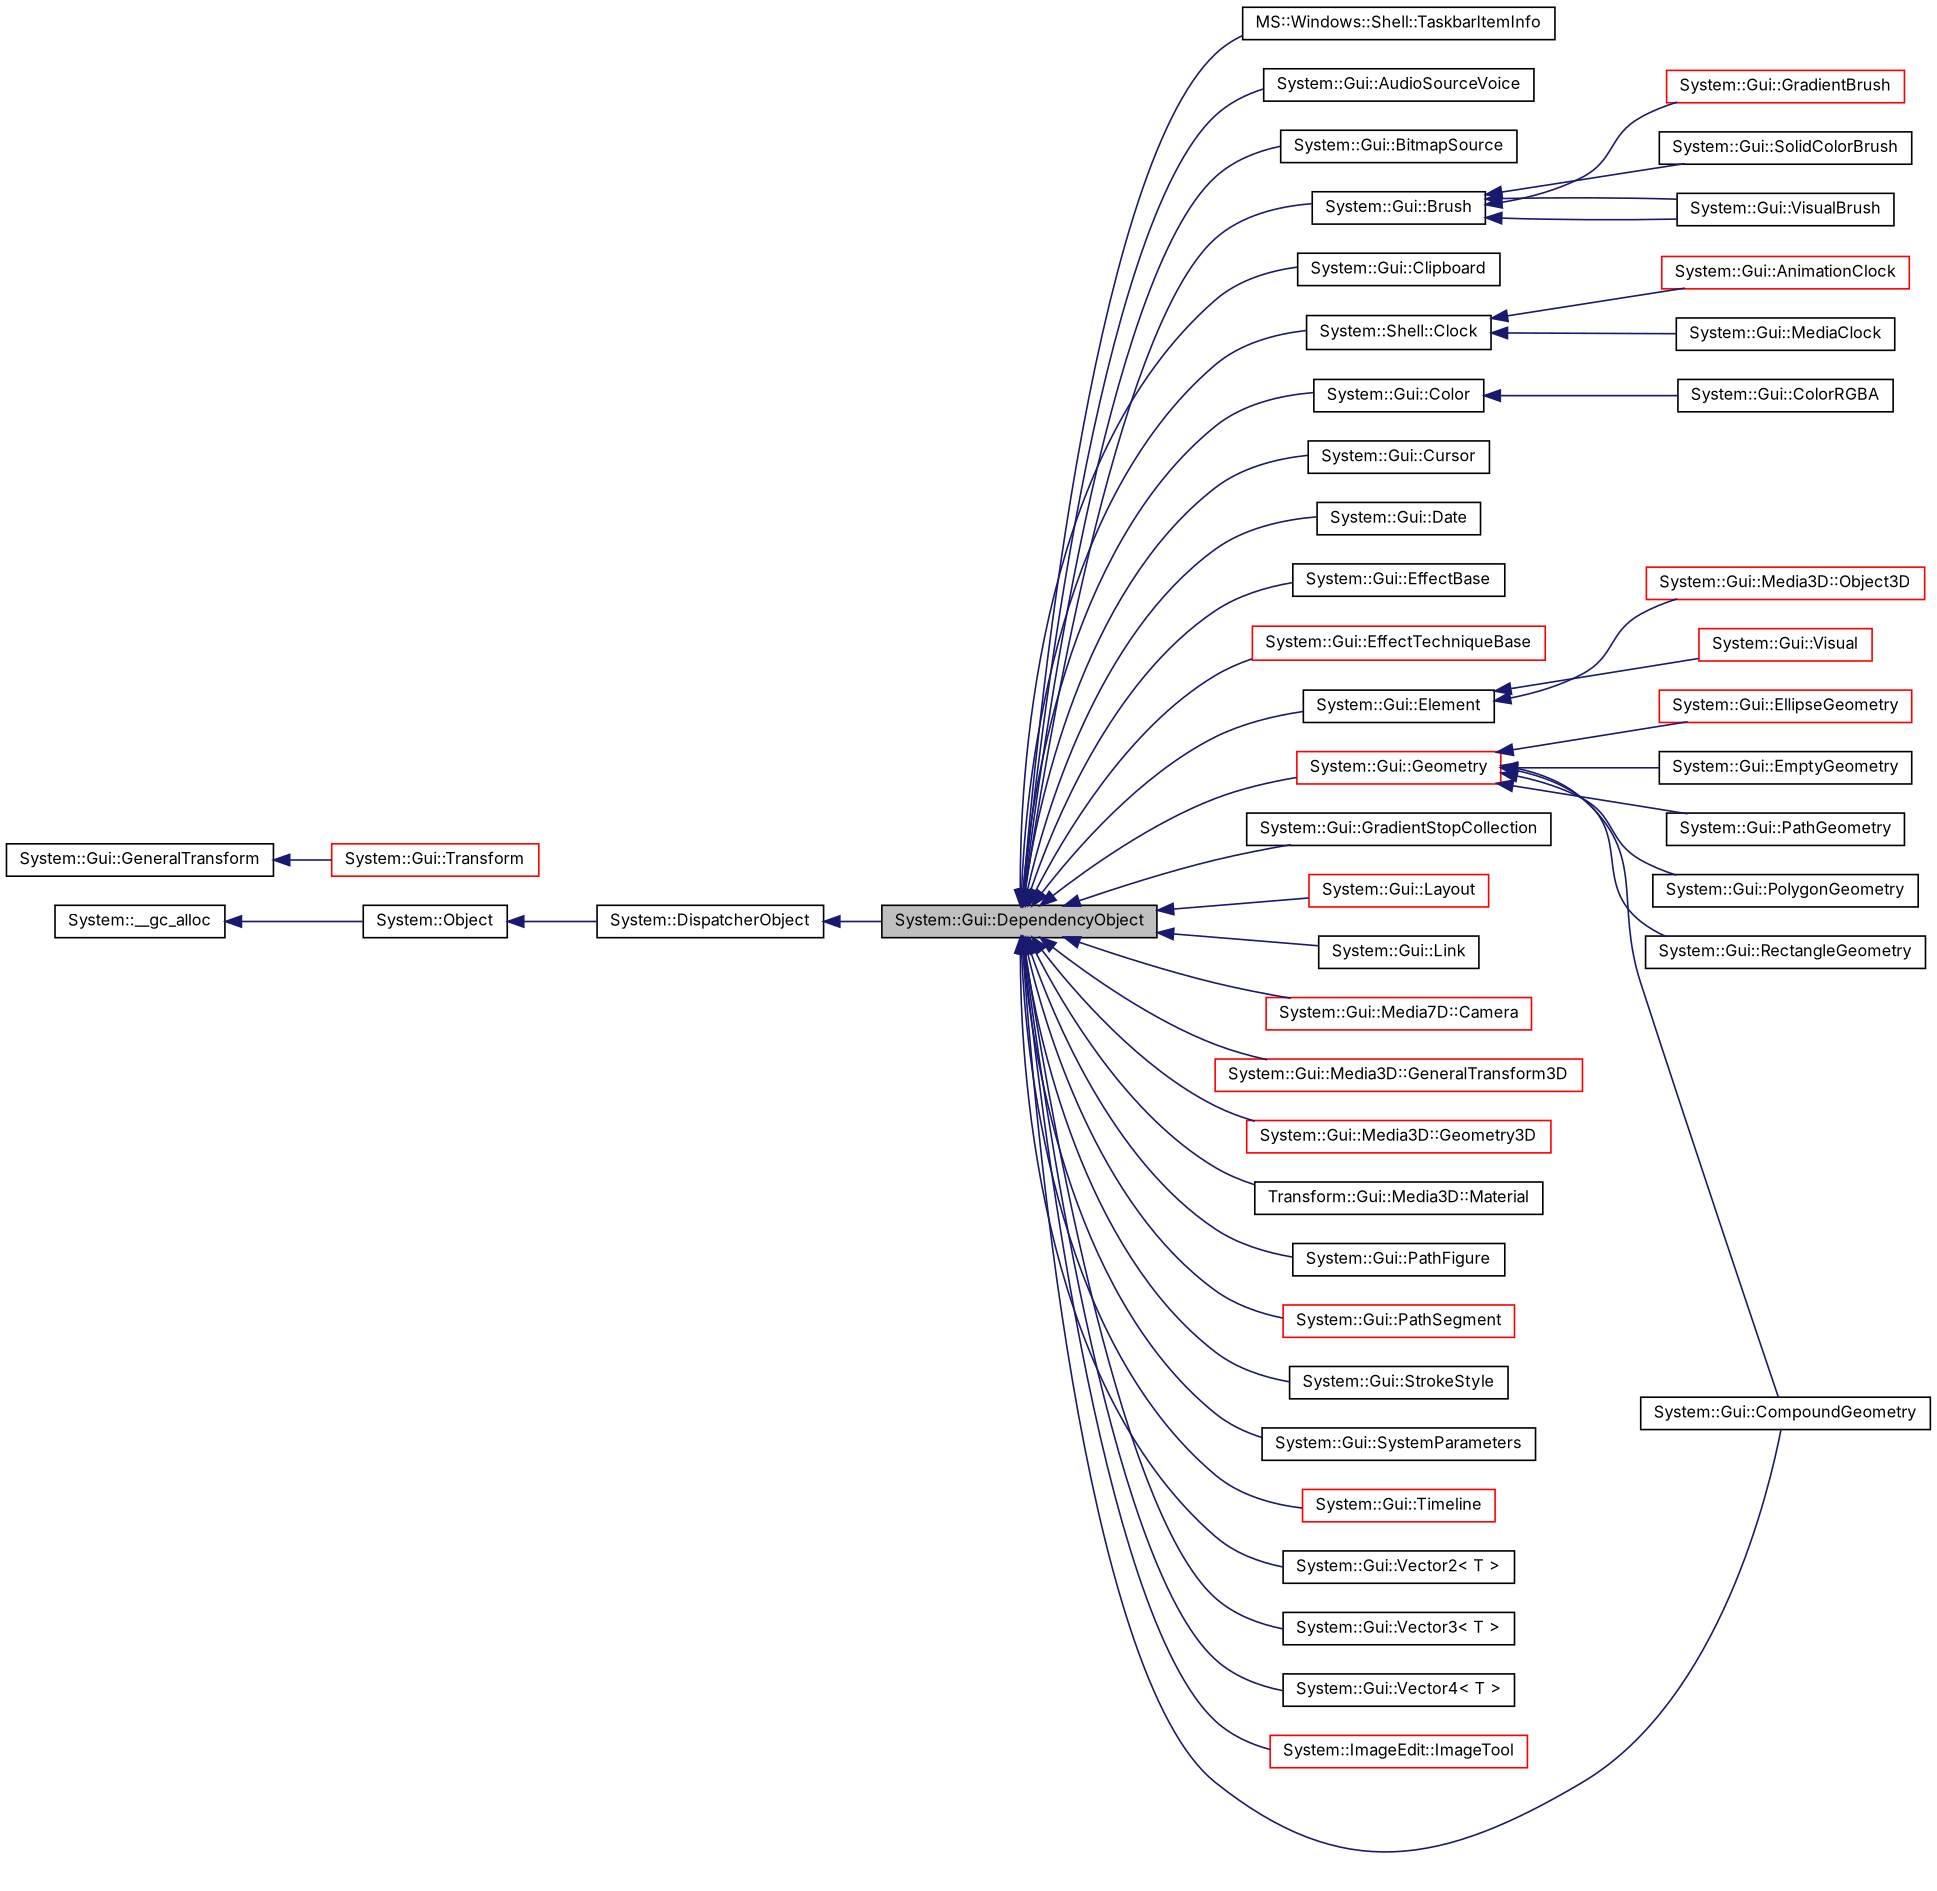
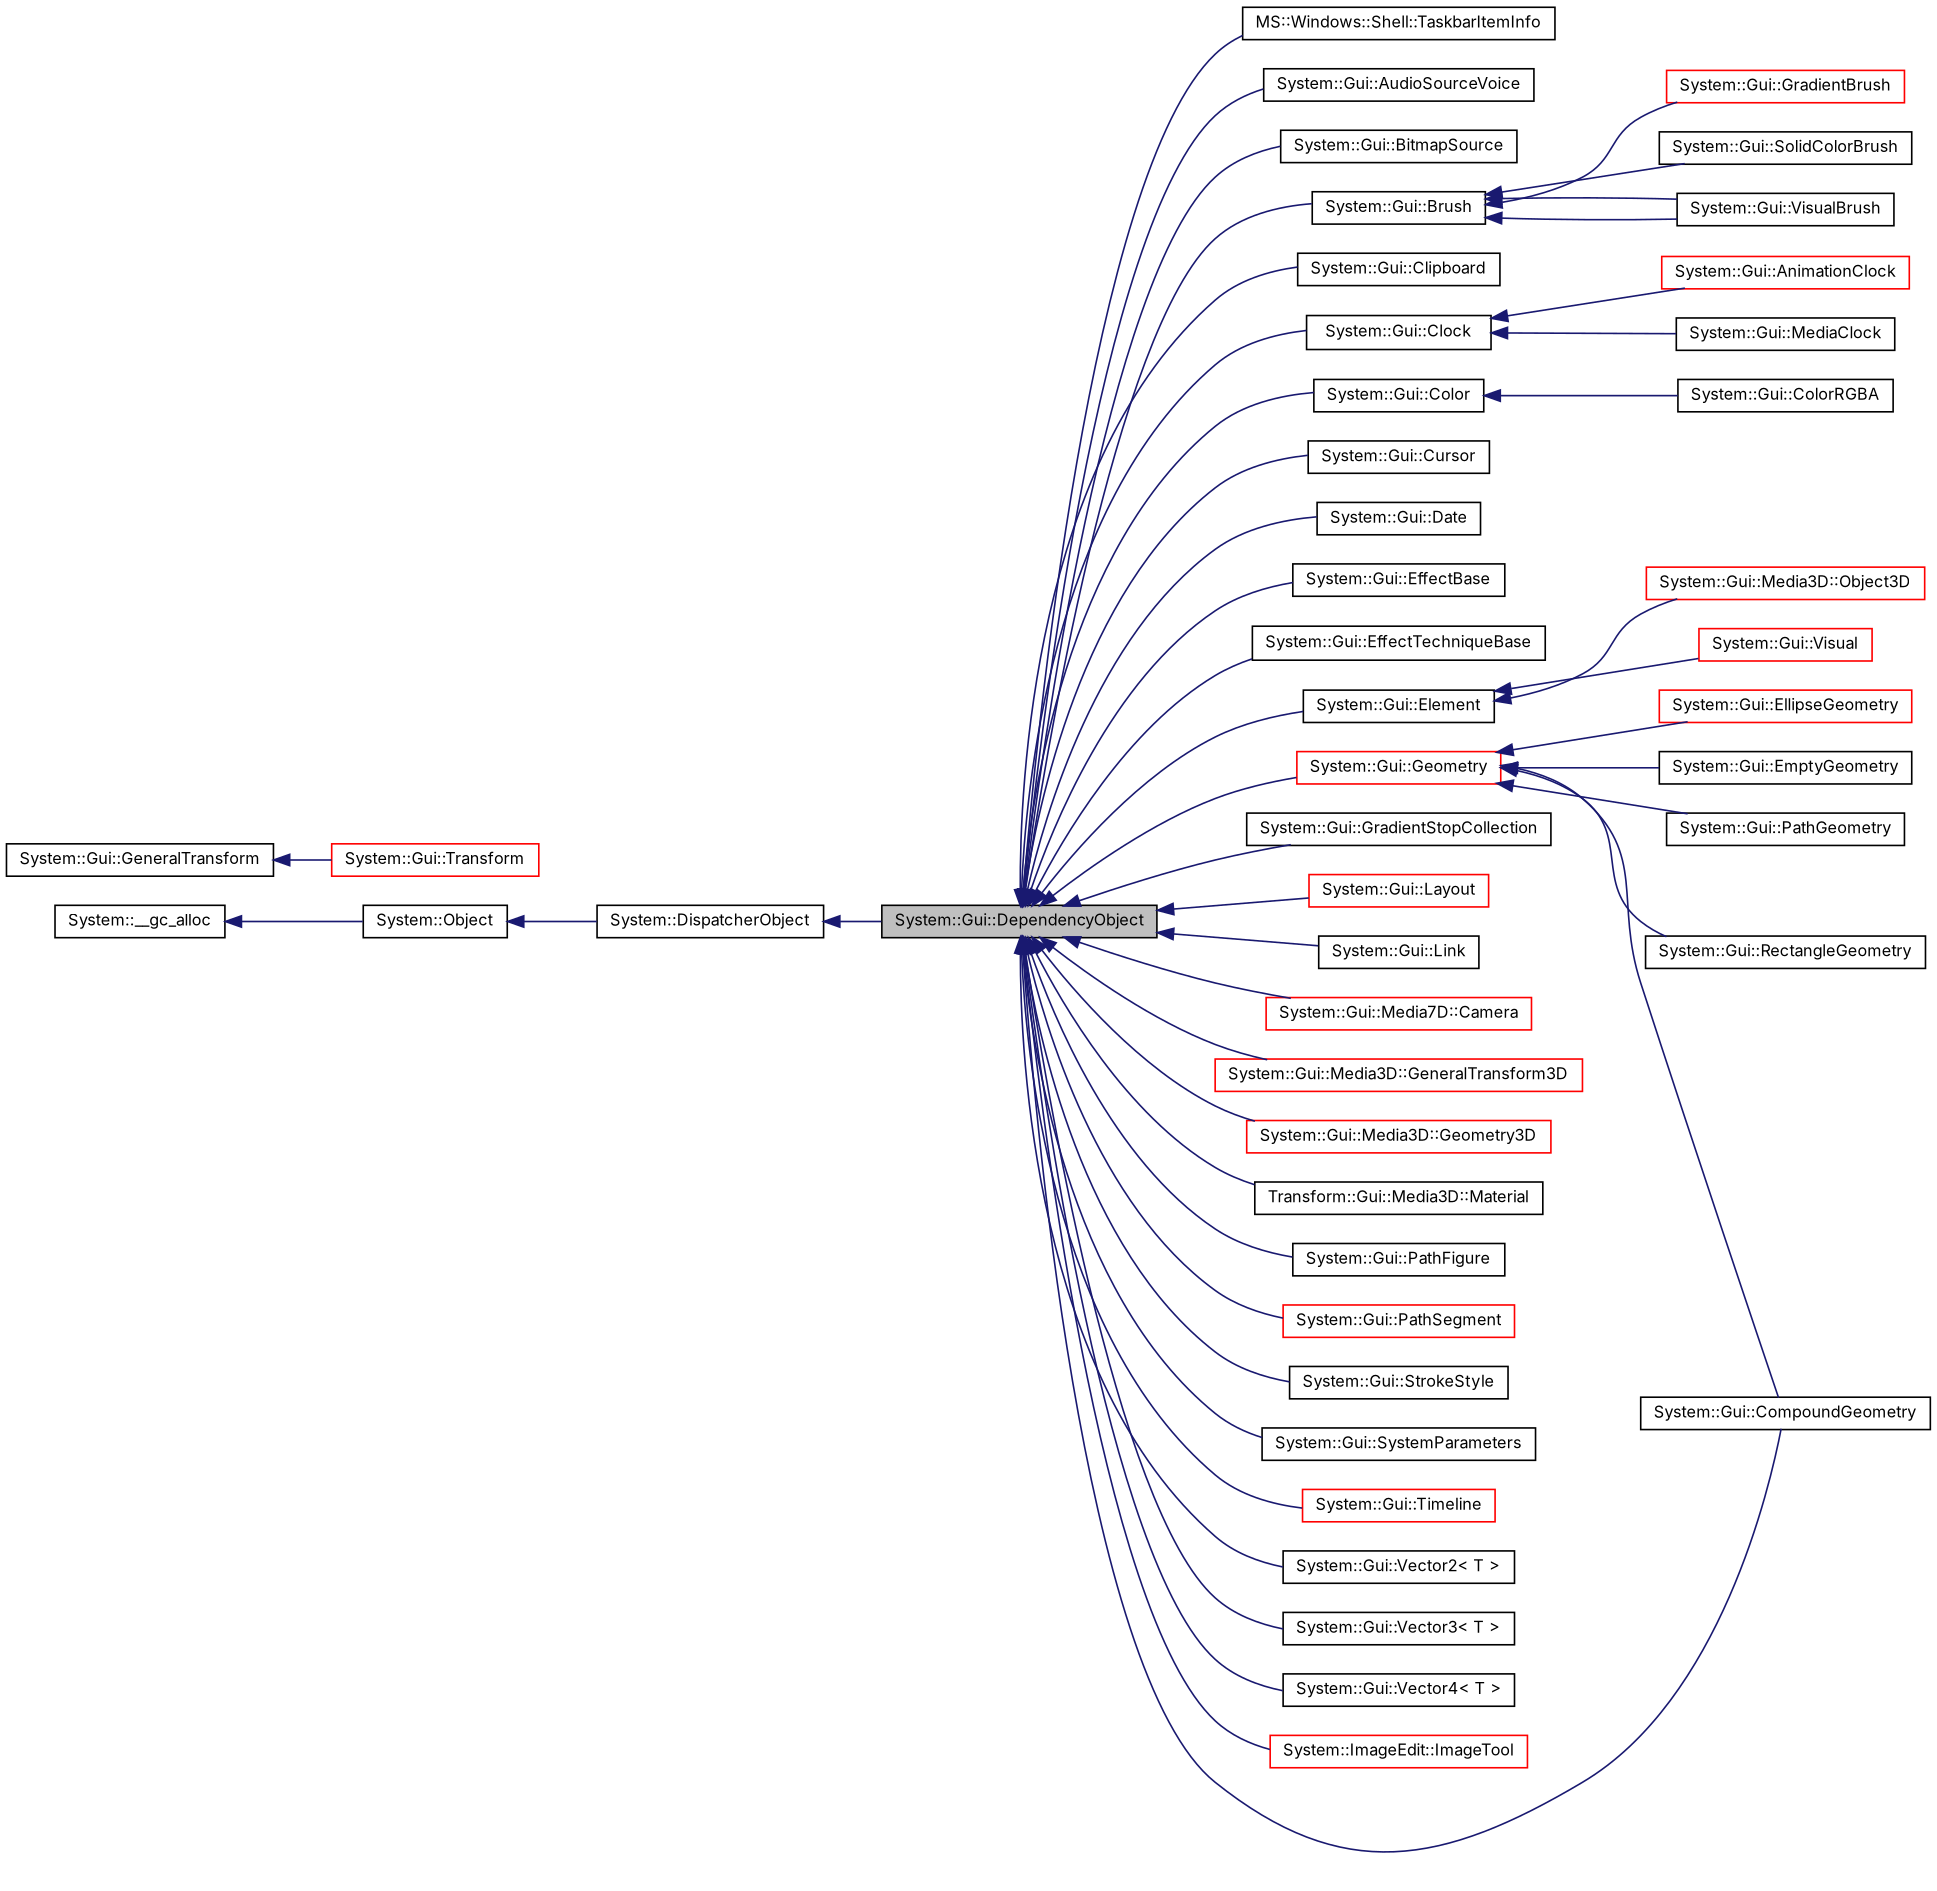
node "System::Shell::Clock": label "System::Shell::Clock" -> "System::Gui::Clock"
node "System::Gui::EffectTechniqueBase": color red -> black
node "System::Gui::PolygonGeometry": removed
